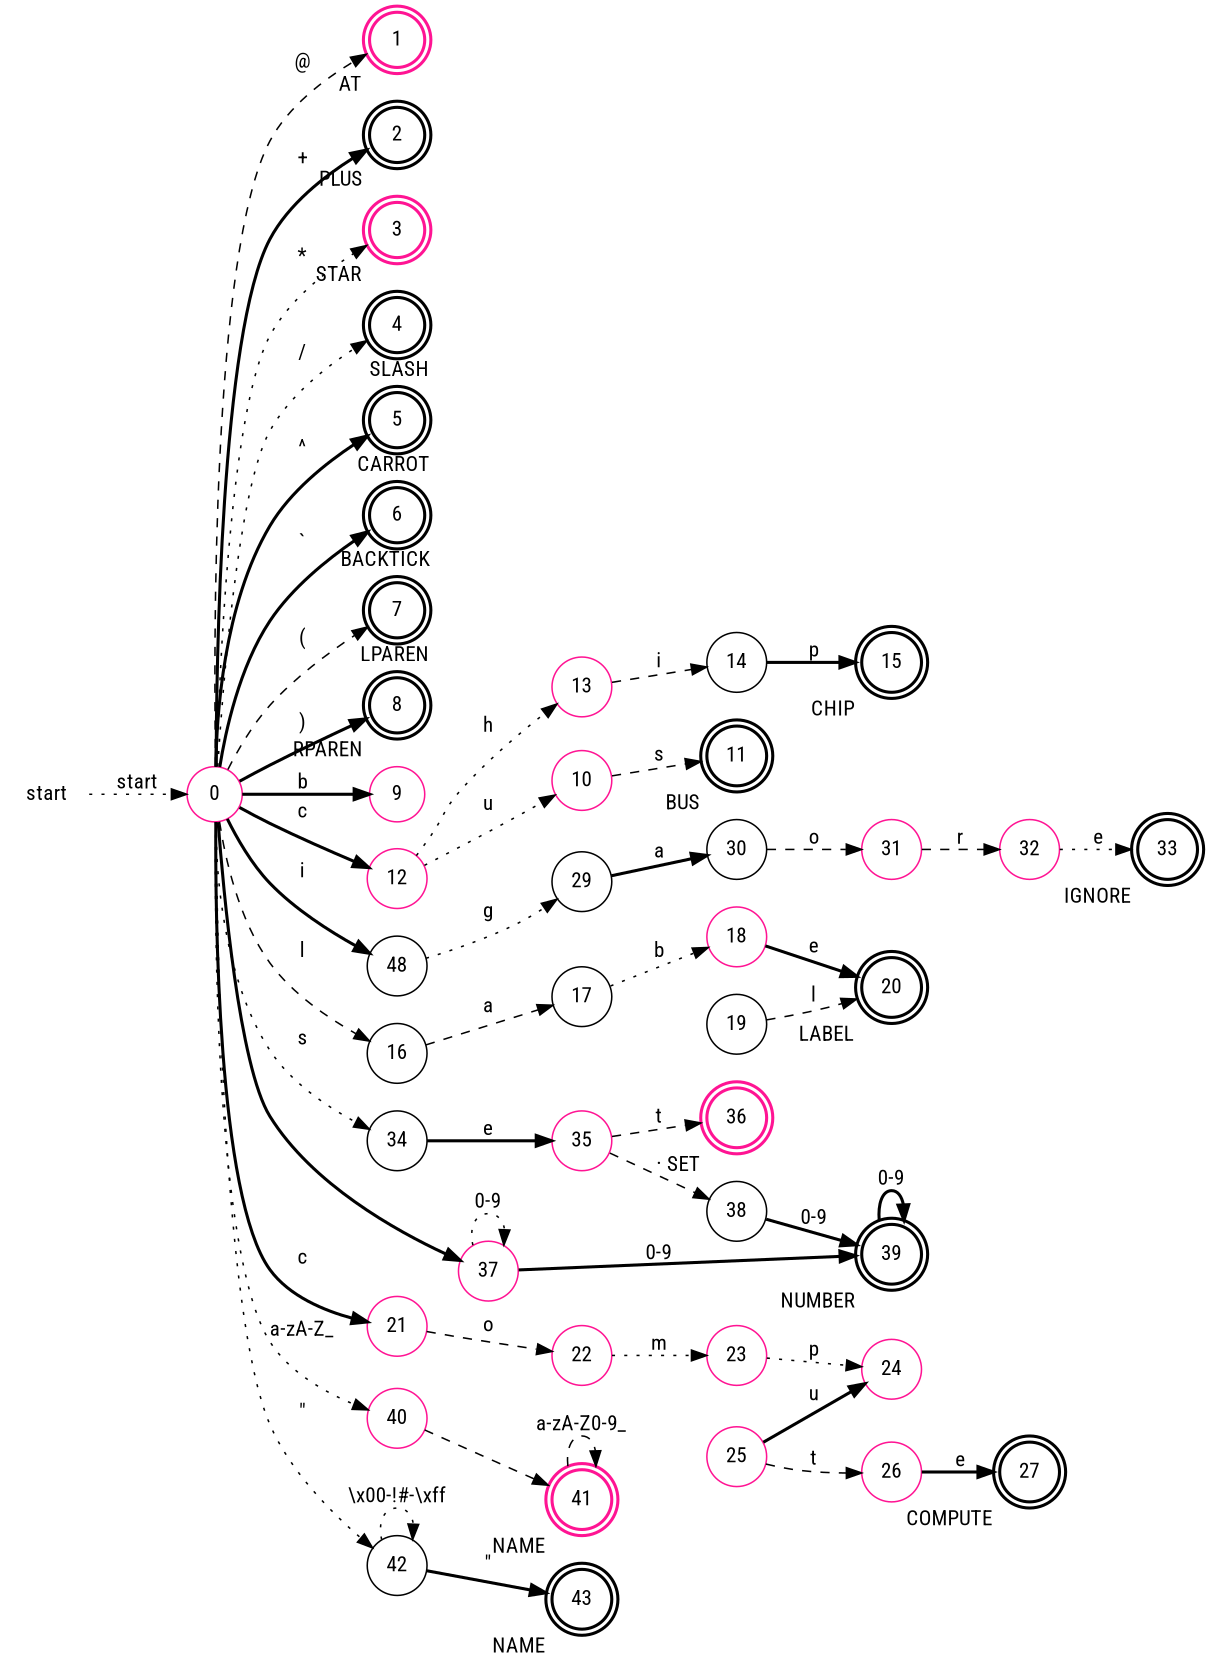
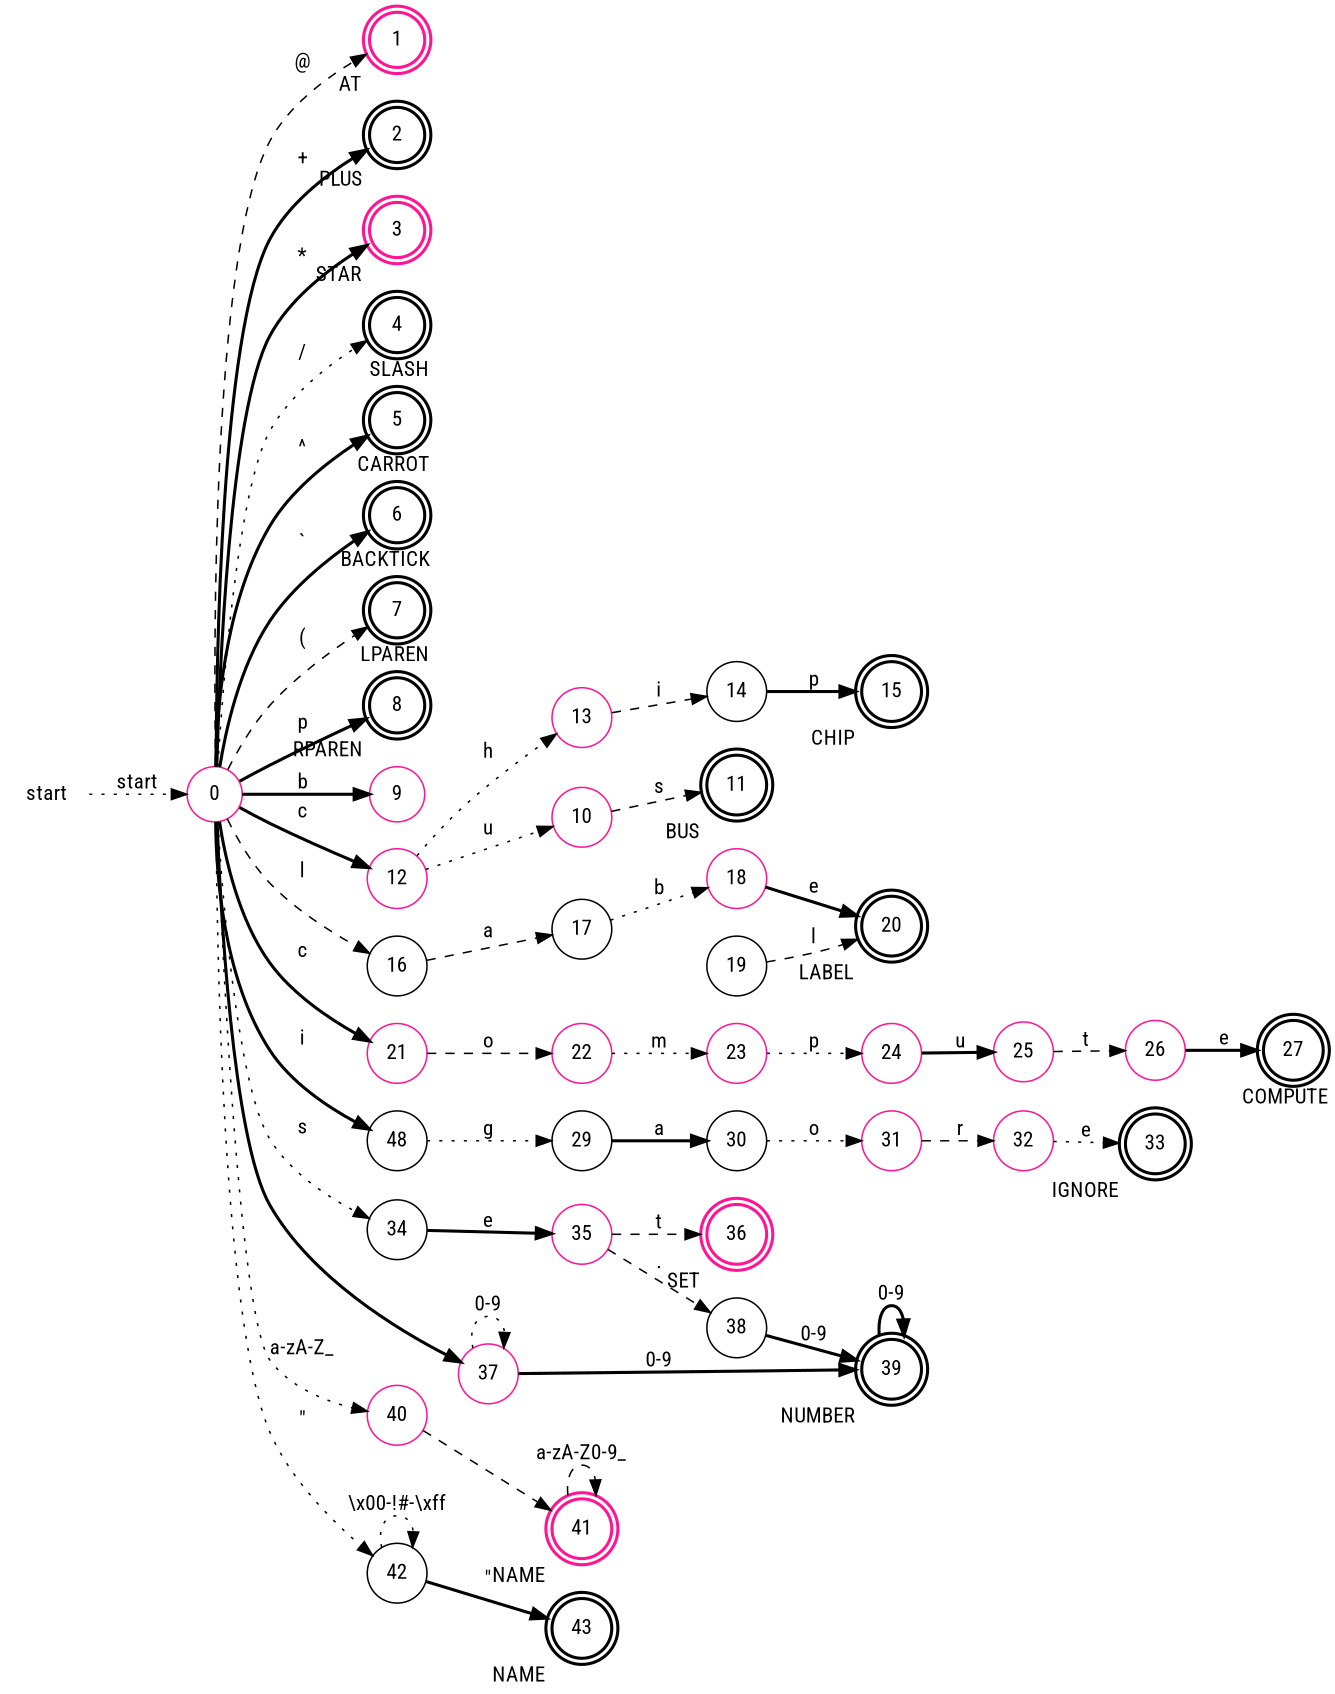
edge "0" -> "3 STAR": style dotted -> bold
edge "0" -> "8 RPAREN": label ")" -> "p"
edge "30" -> "31": style dashed -> dotted
edge "25" -> "24": reversed
